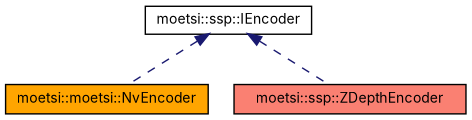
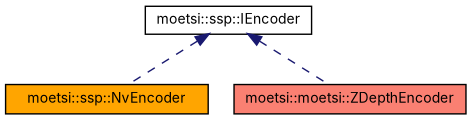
node "moetsi::moetsi::NvEncoder": label "moetsi::moetsi::NvEncoder" -> "moetsi::ssp::NvEncoder"
node "moetsi::ssp::ZDepthEncoder": label "moetsi::ssp::ZDepthEncoder" -> "moetsi::moetsi::ZDepthEncoder"
